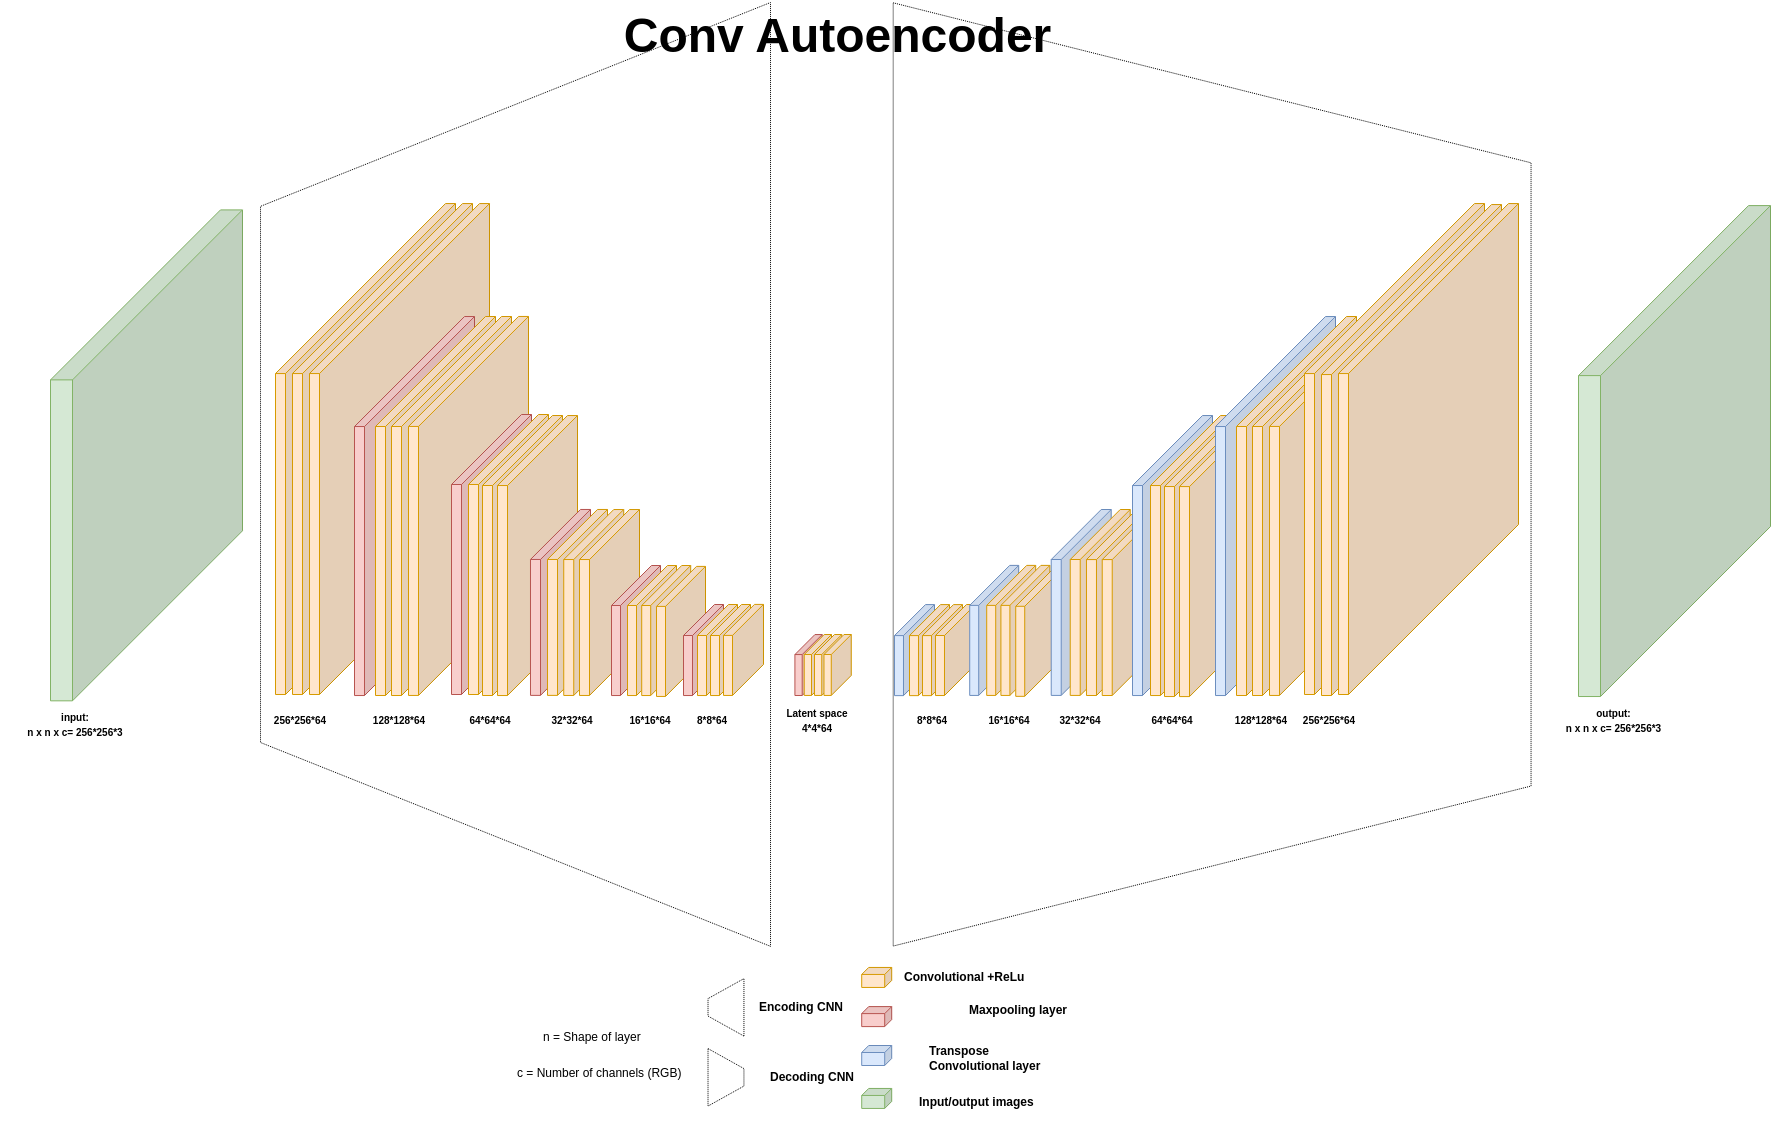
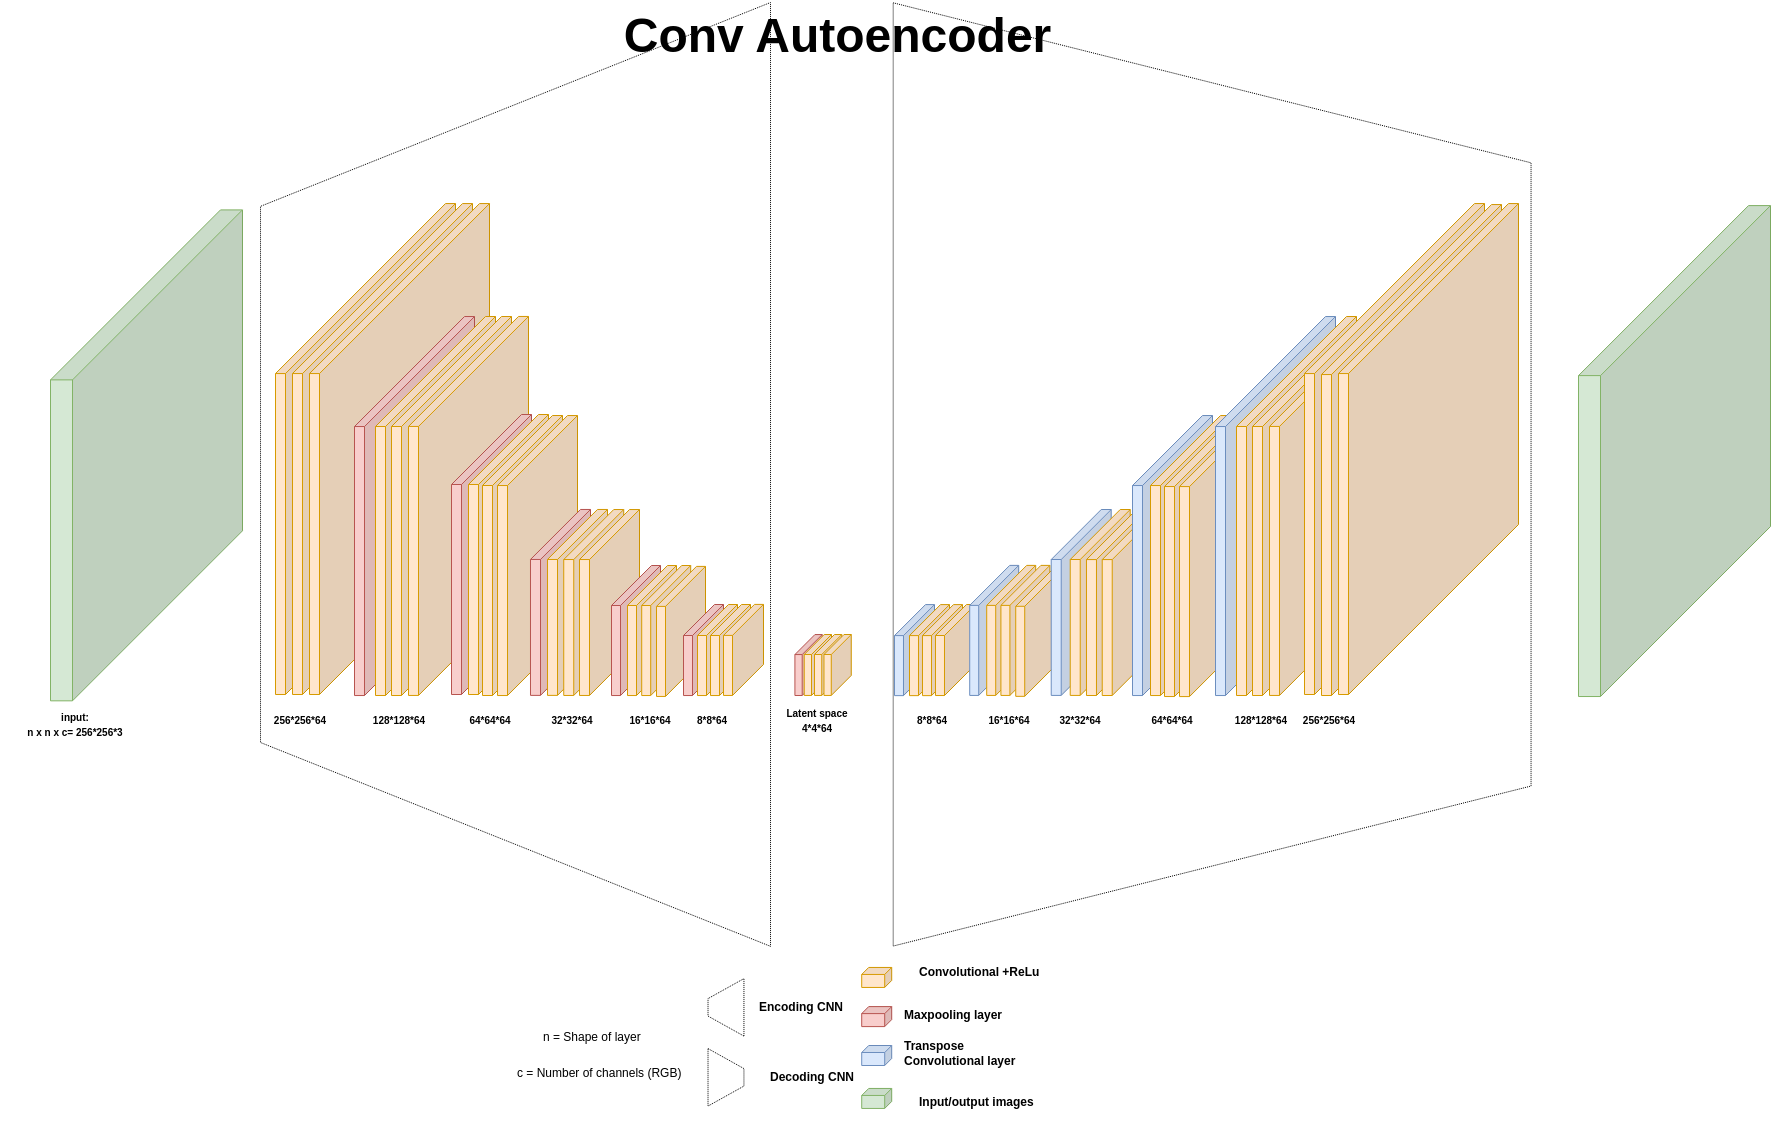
node "output: n x n x c= 256*256*3": removed
node "Convolutional +ReLu": moved (972, 977) -> (987, 972)
node "Maxpooling layer": moved (1037, 1011) -> (972, 1016)
node "Transpose Convolutional layer": moved (997, 1059) -> (972, 1054)
